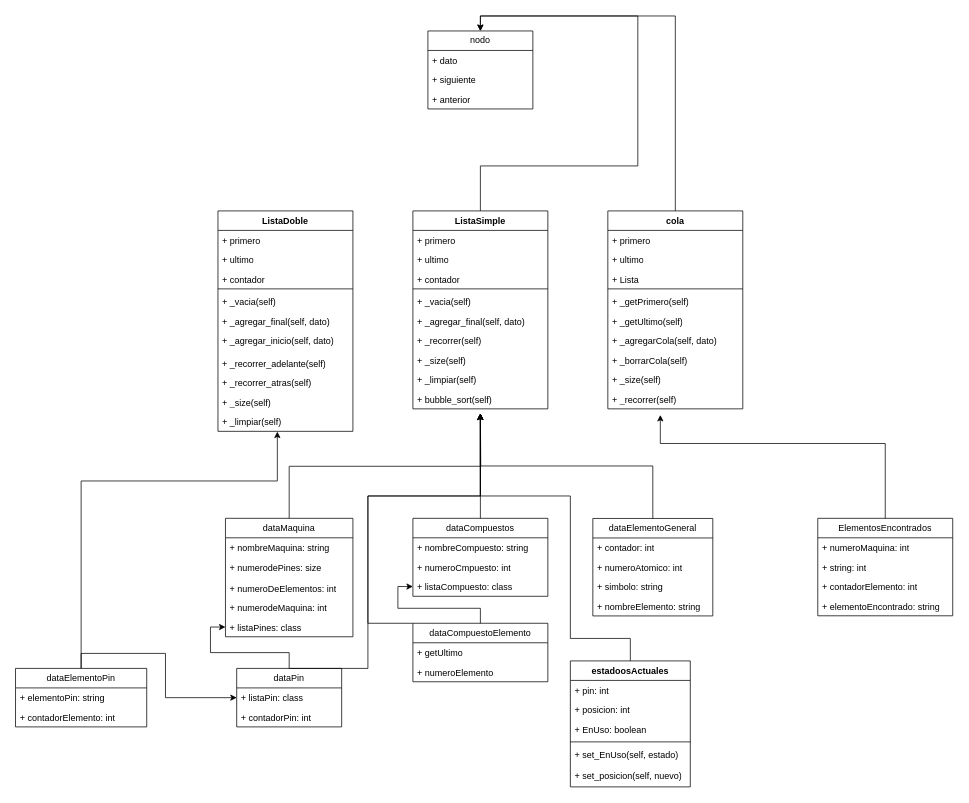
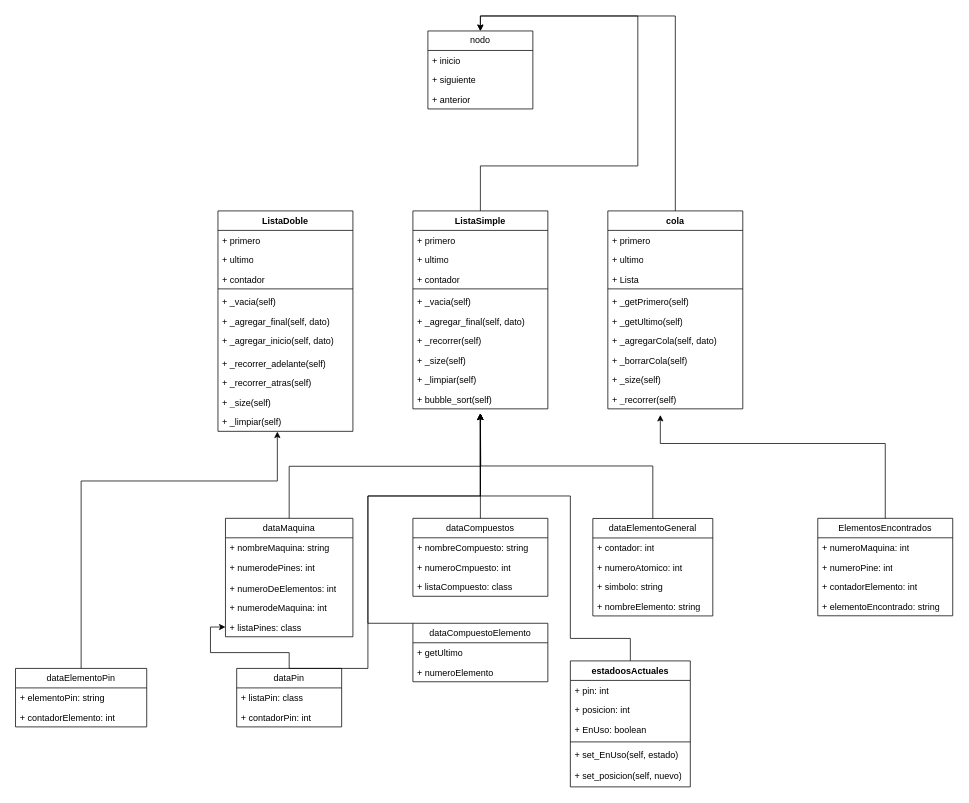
node "+ dato": label "+ dato" -> "+ inicio"
node "+ numerodePines: size": label "+ numerodePines: size" -> "+ numerodePines: int"
node "+ string: int": label "+ string: int" -> "+ numeroPine: int"
edge "dataCompuestoElemento" -> "+ listaCompuesto: class": removed
edge "dataElementoPin" -> "+ listaPin: class": removed
